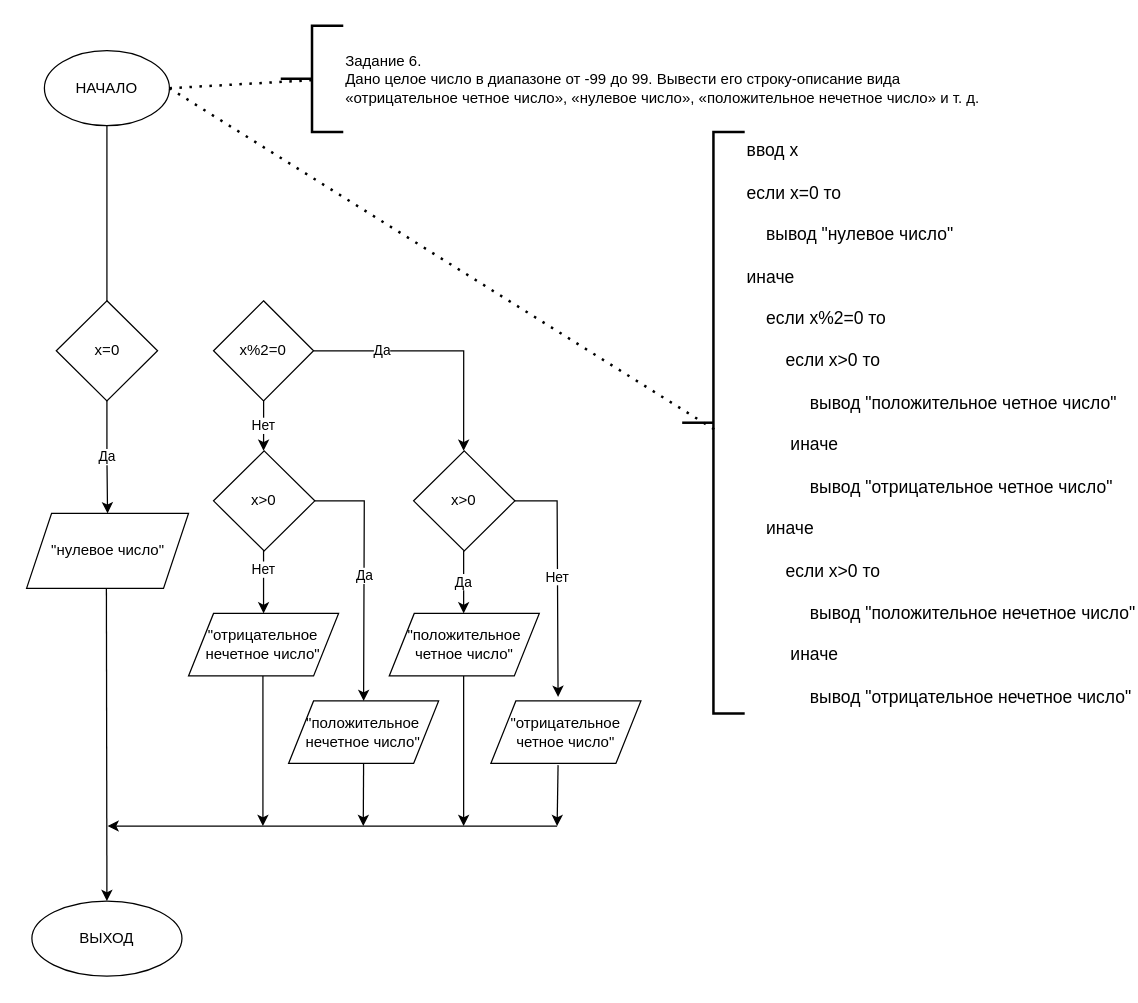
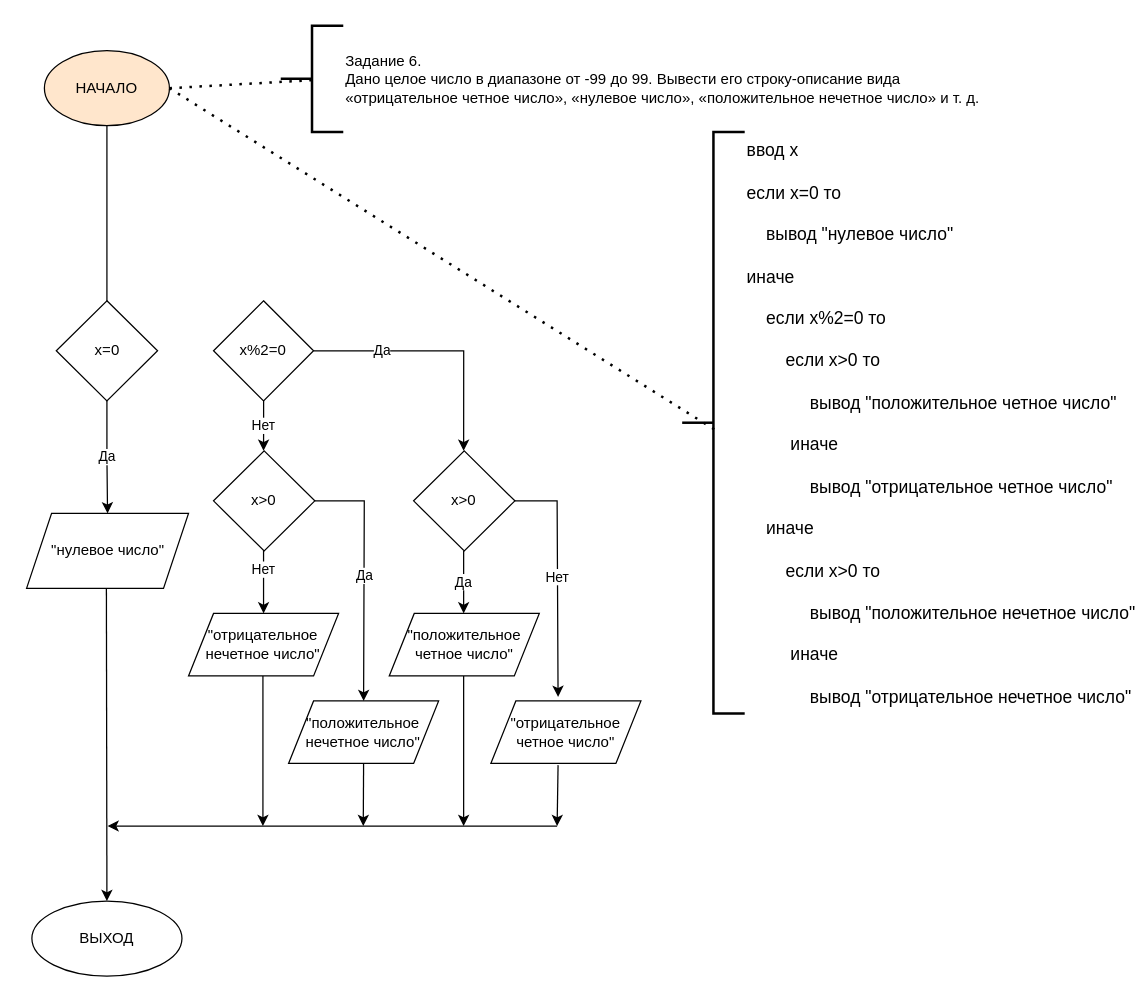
node "НАЧАЛО": fillcolor #ffffff -> #ffe6cc
